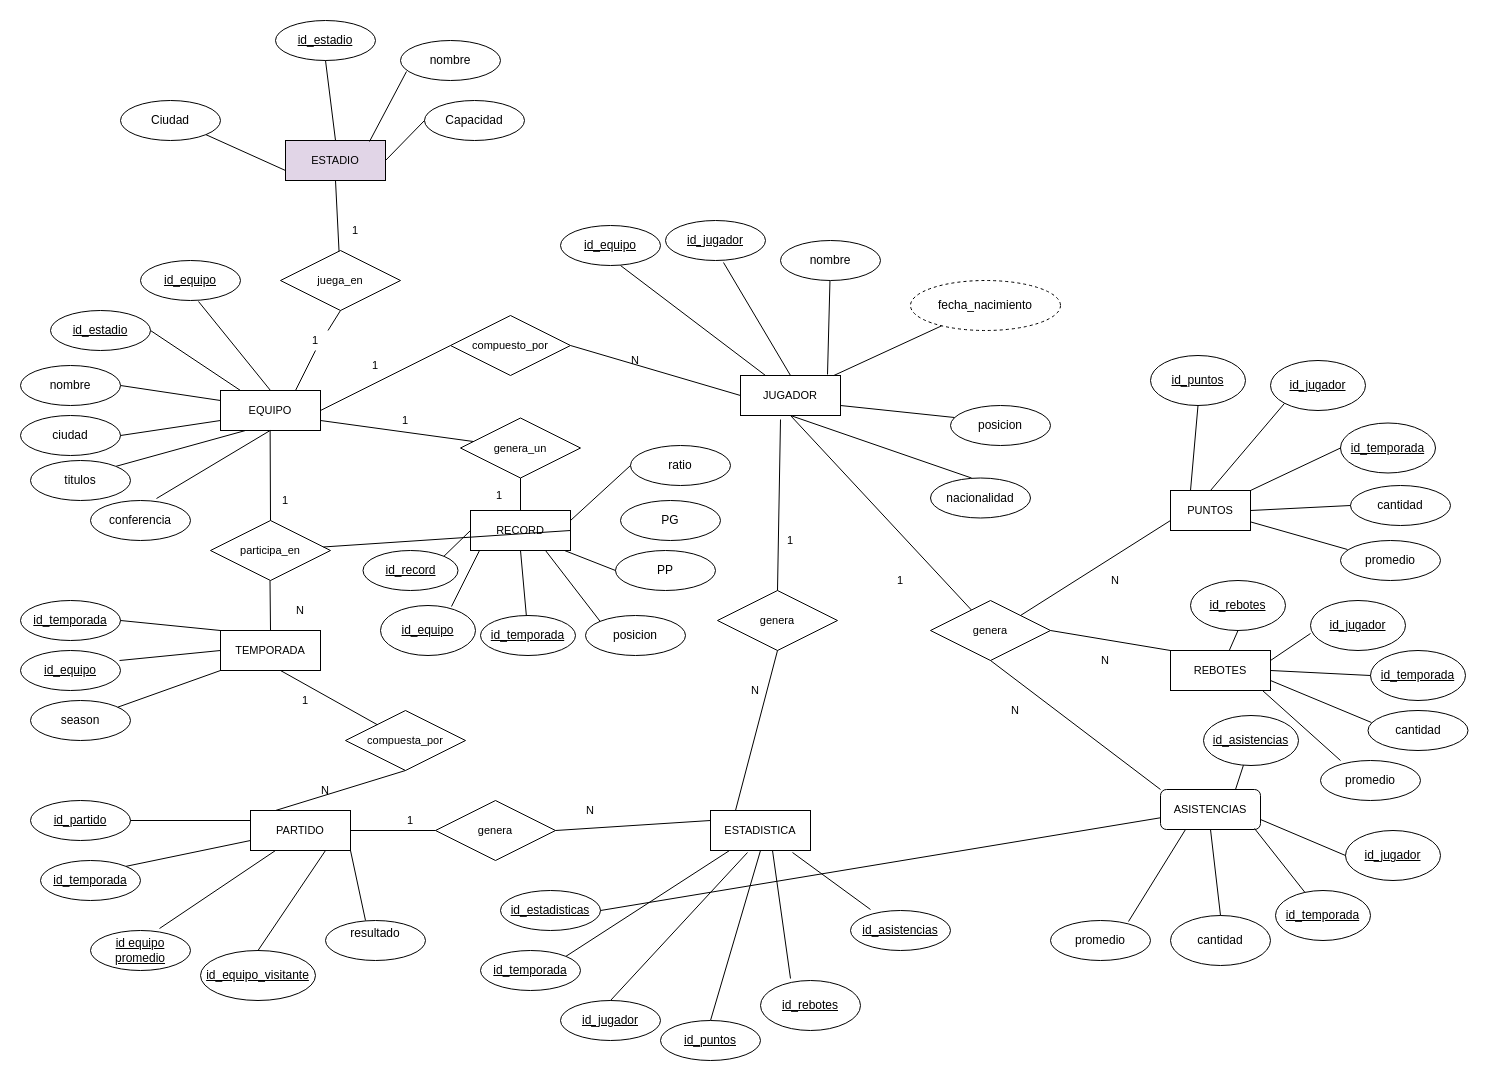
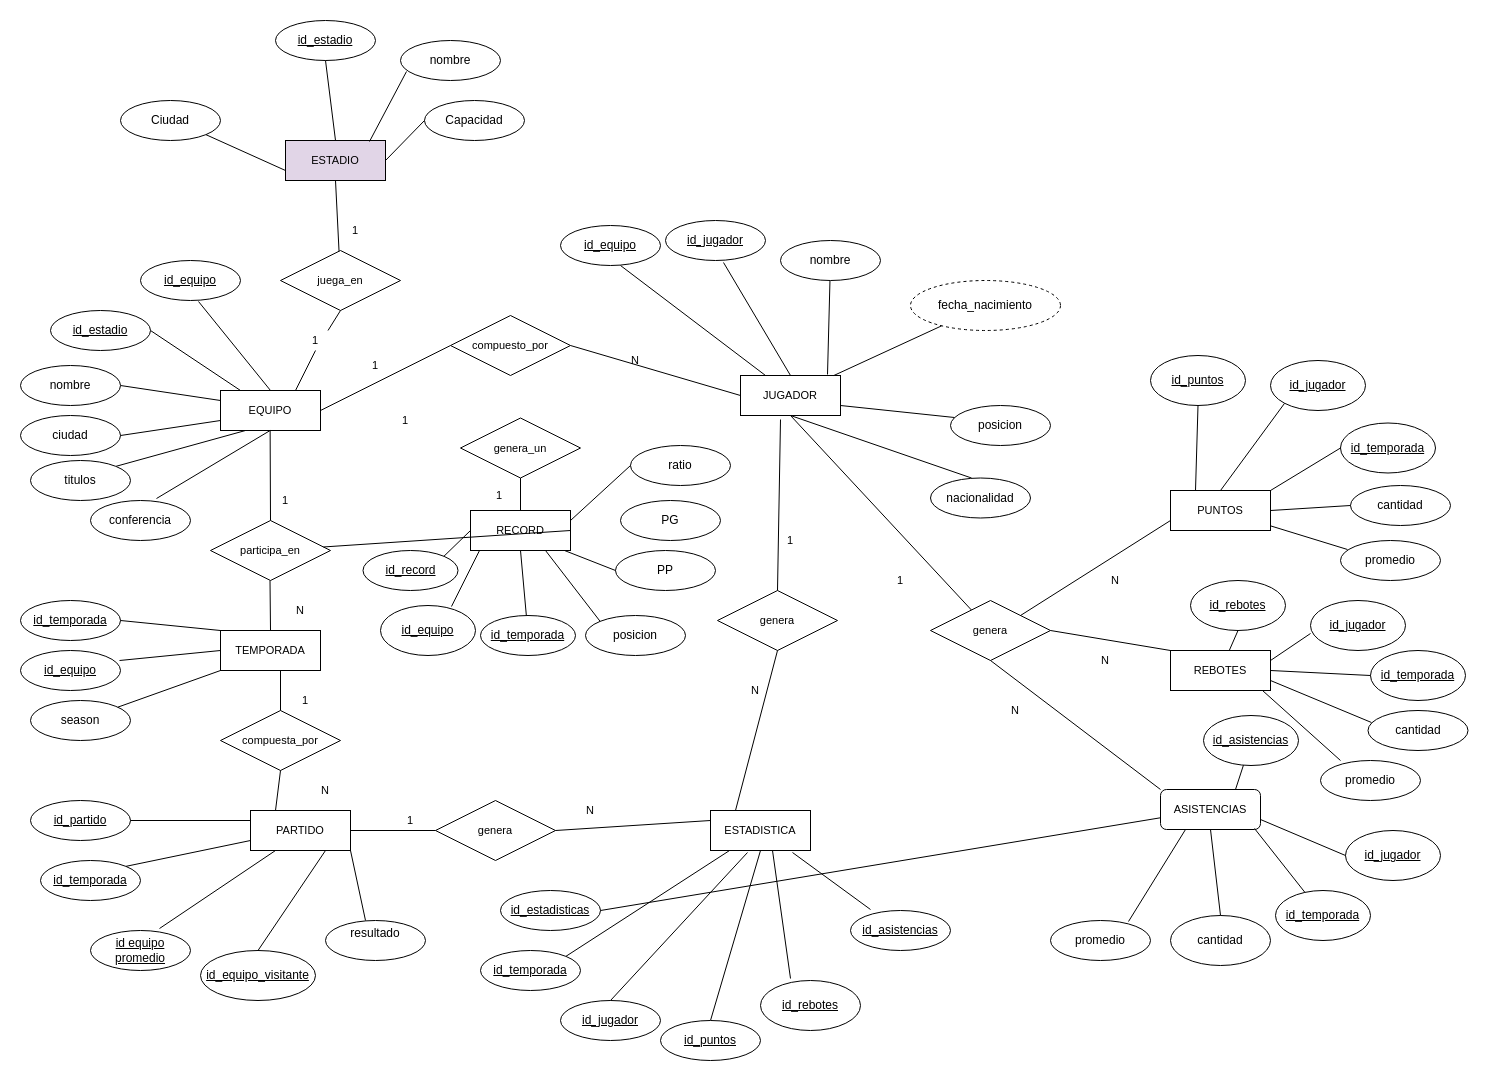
edge "EQUIPO" -- "genera_un": removed
node "PUNTOS": size 80x40 -> 100x40
node "compuesta_por": moved (406, 741) -> (281, 741)
